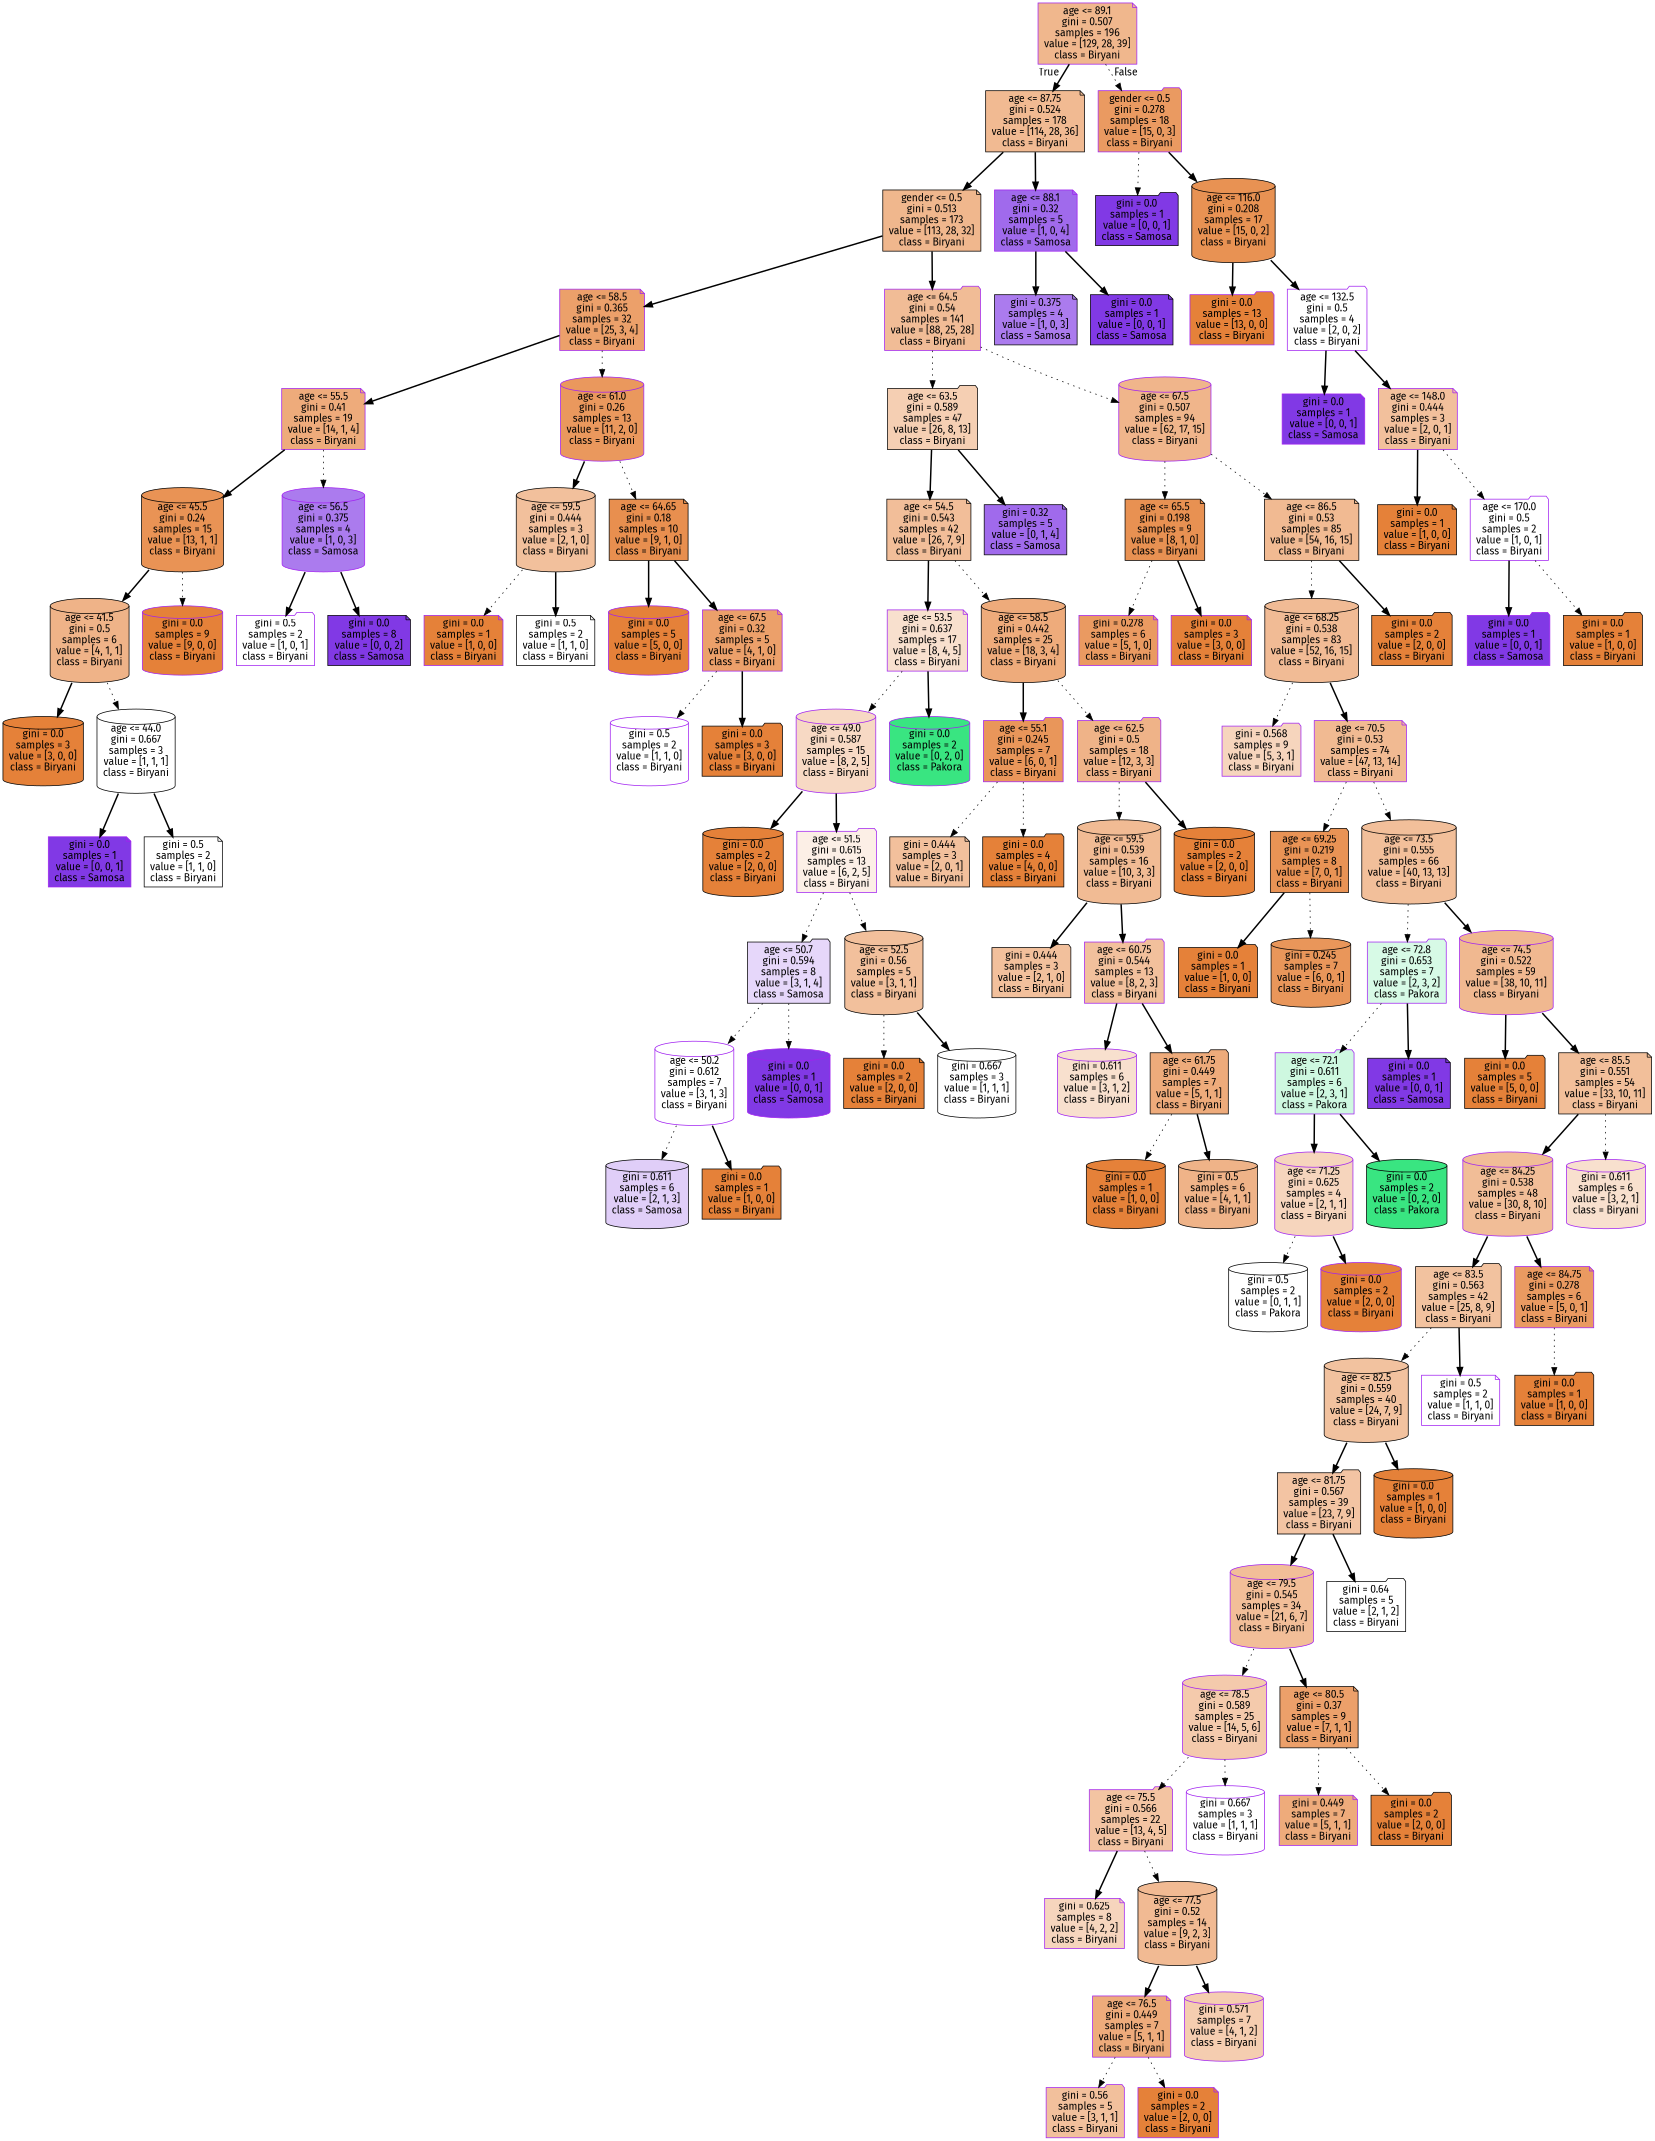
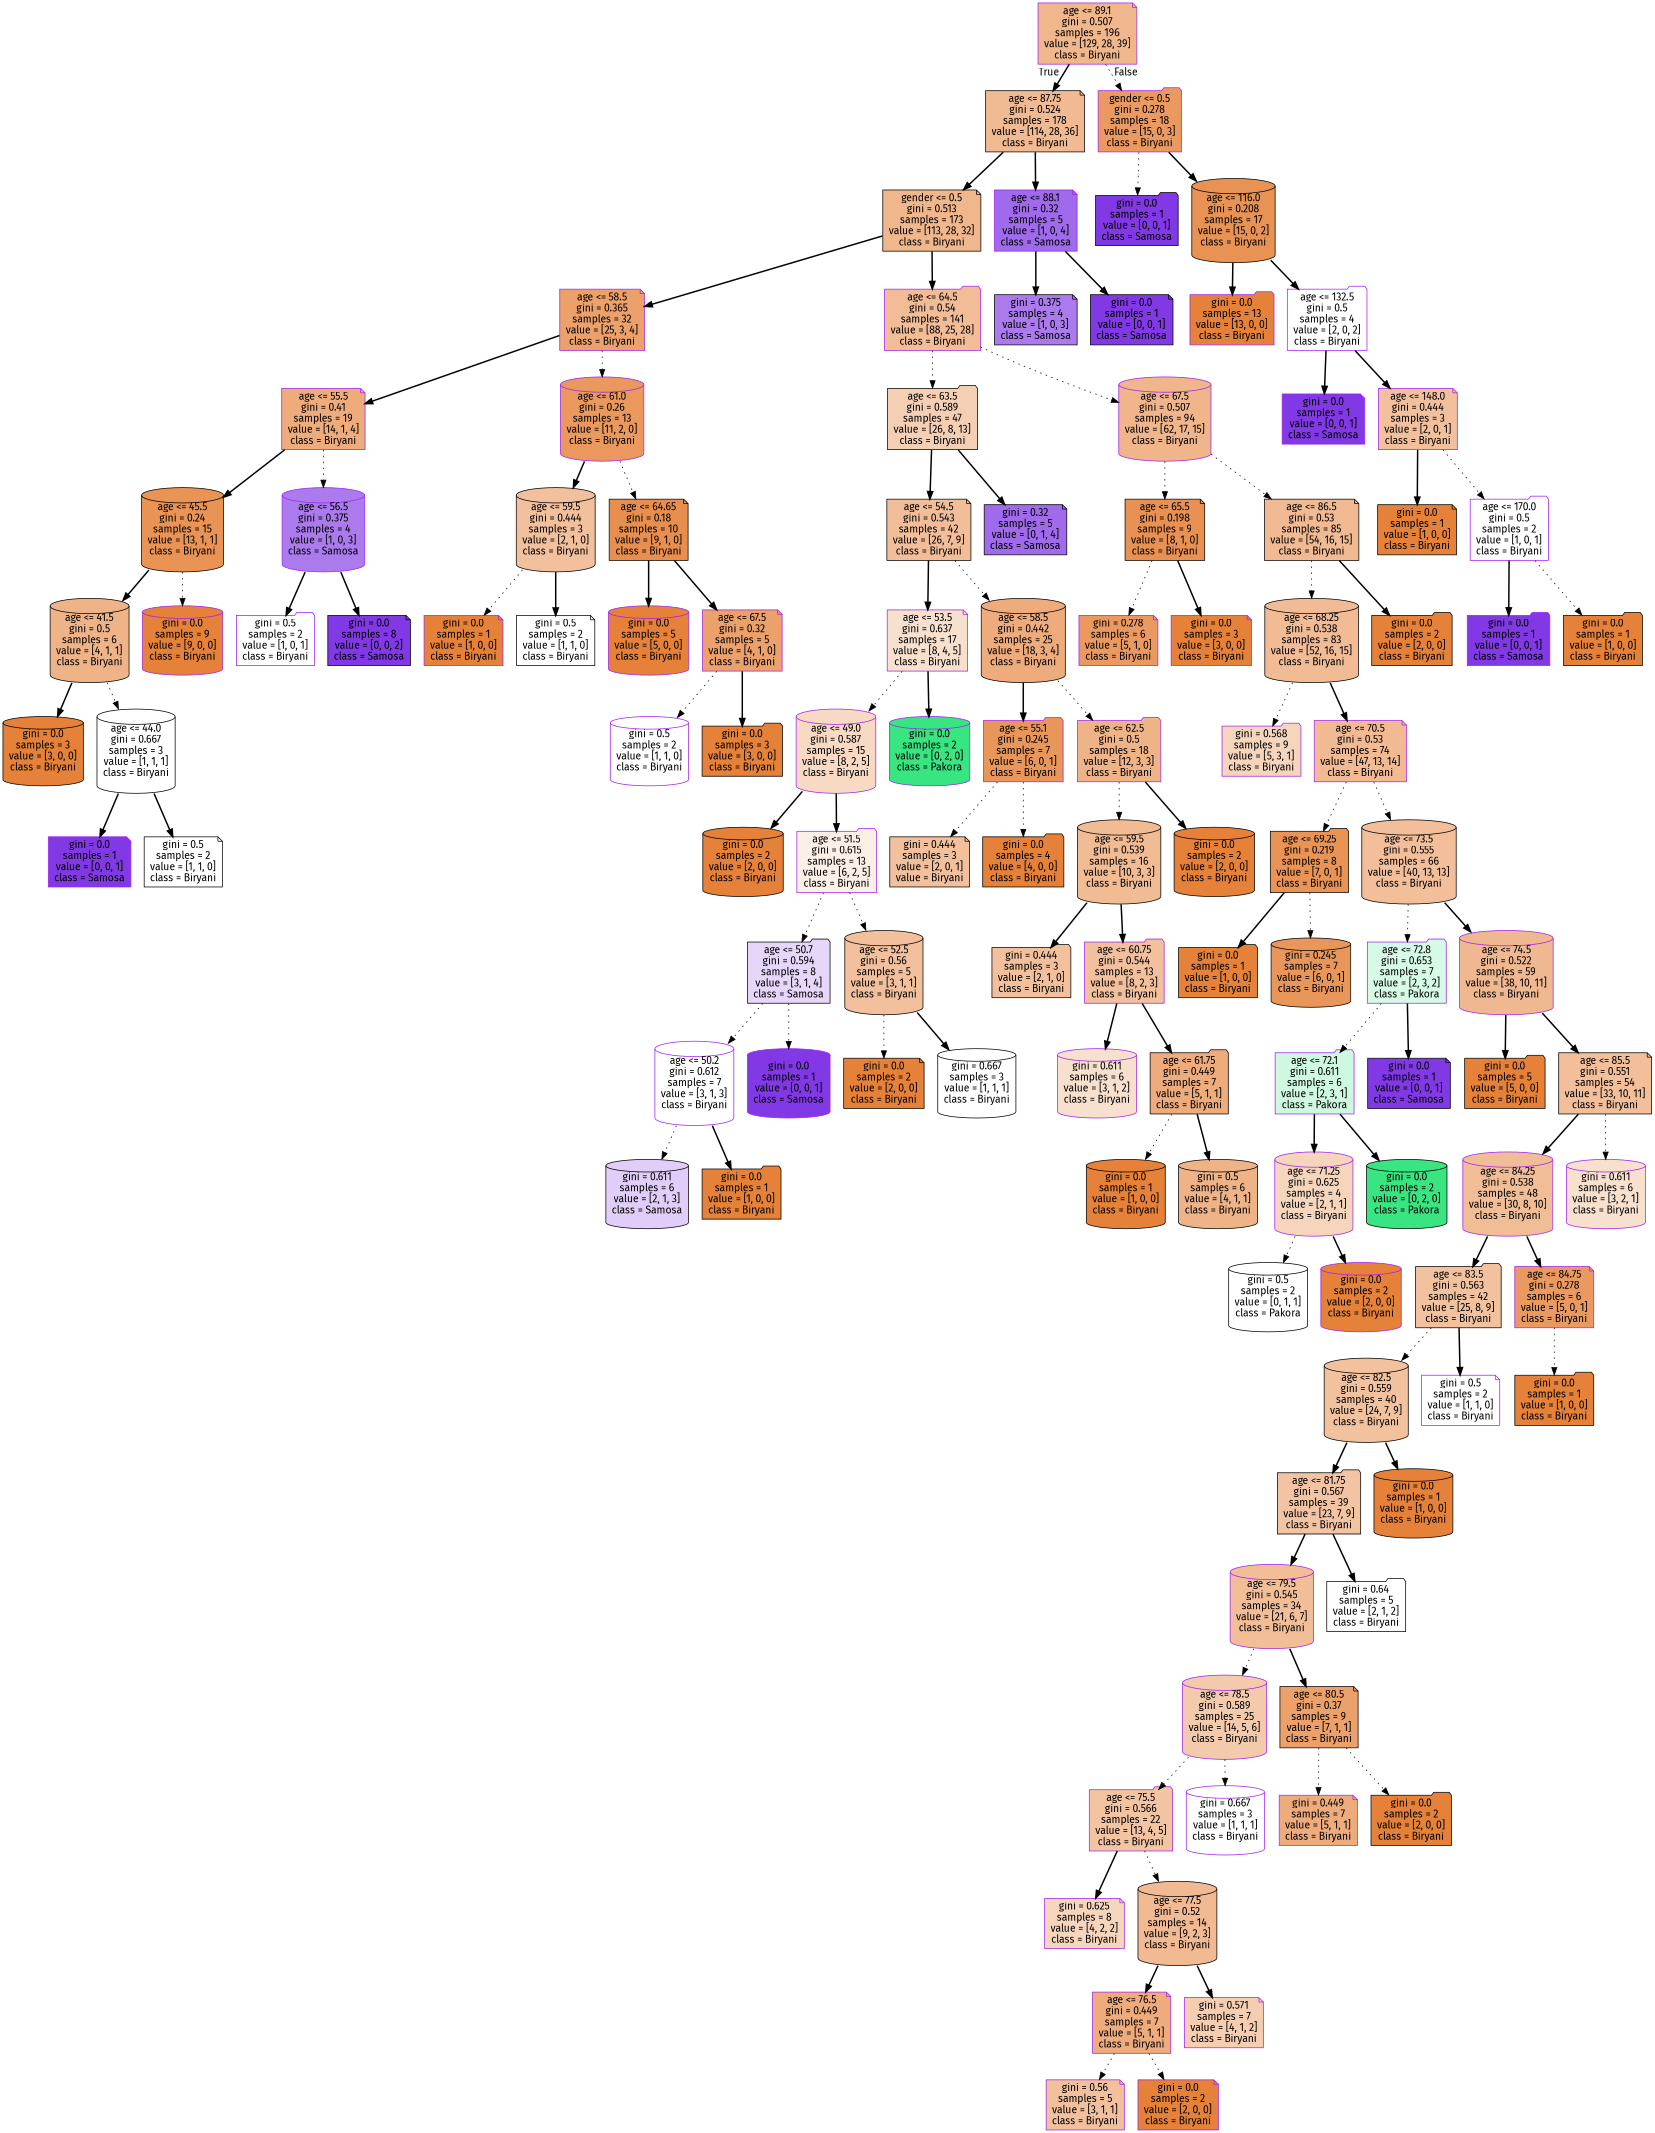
node "gini = 0.571 samples = 7 value = [4, 1, 2] class = Biryani": shape cylinder -> note
node "gini = 0.56 samples = 5 value = [3, 1, 1] class = Biryani": shape folder -> note
